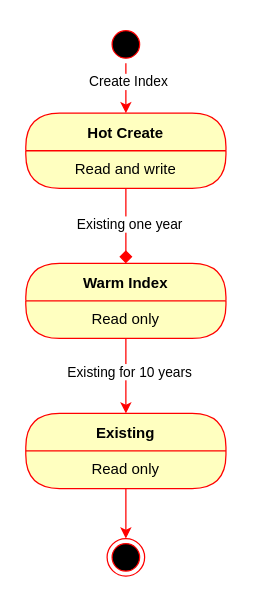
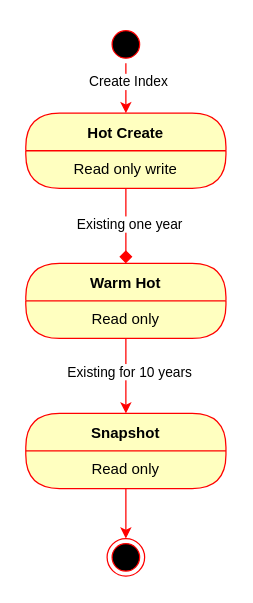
node "Read and write": label "Read and write" -> "Read only write"
node "Warm Index": label "Warm Index" -> "Warm Hot"
node "Existing": label "Existing" -> "Snapshot"
